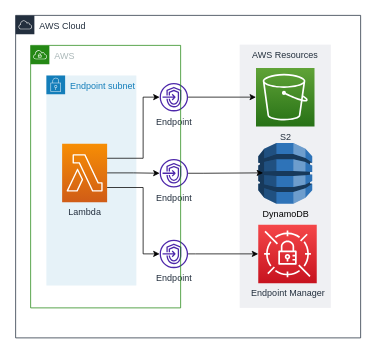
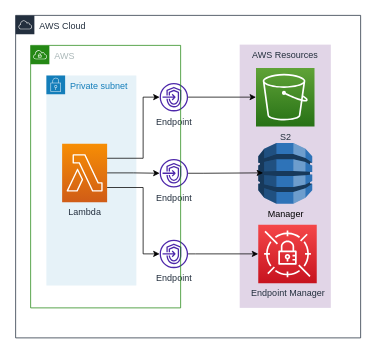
node "AWS Resources": fillcolor #eff0f3 -> #e1d5e7
node "Endpoint subnet": label "Endpoint subnet" -> "Private subnet"
node "DynamoDB": label "DynamoDB" -> "Manager"
